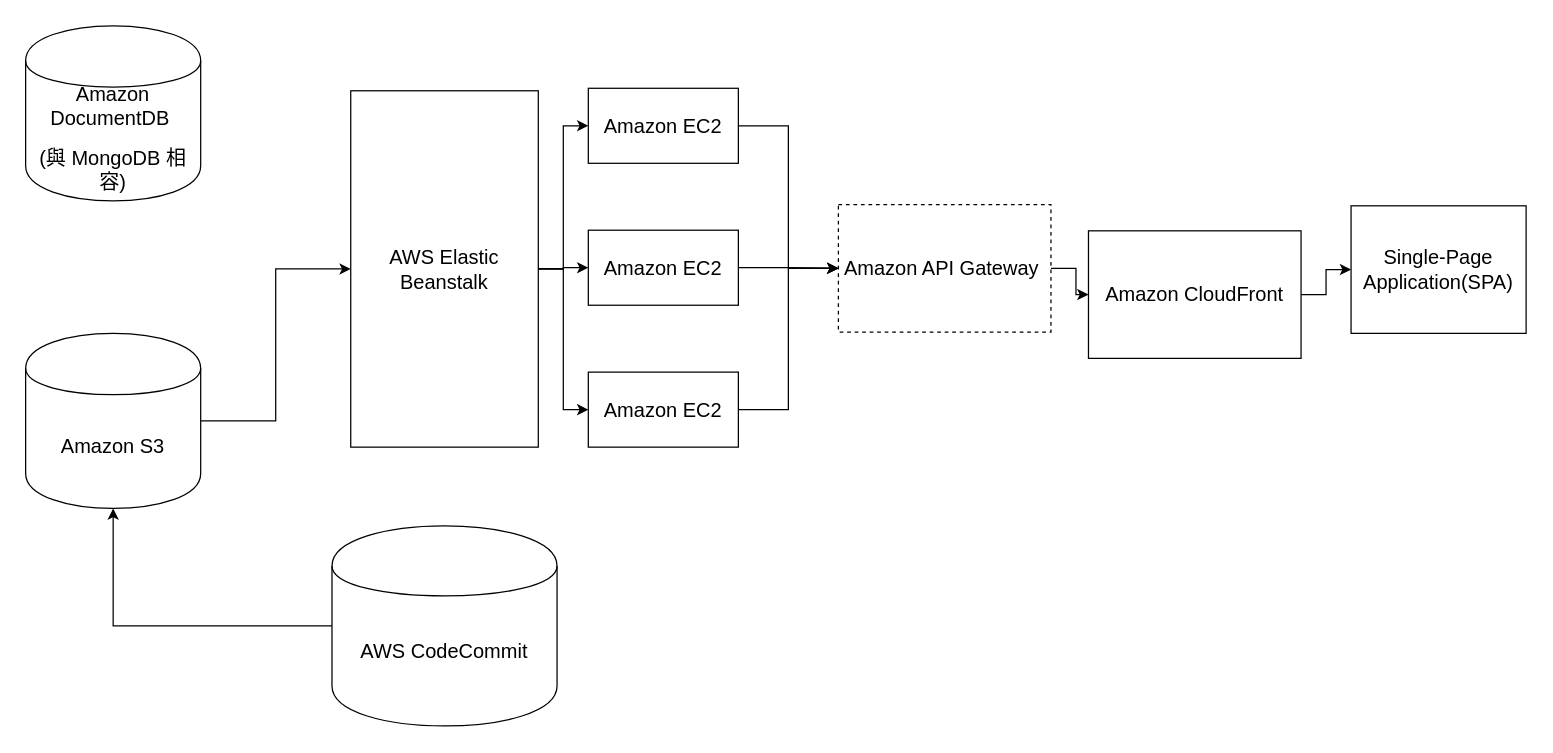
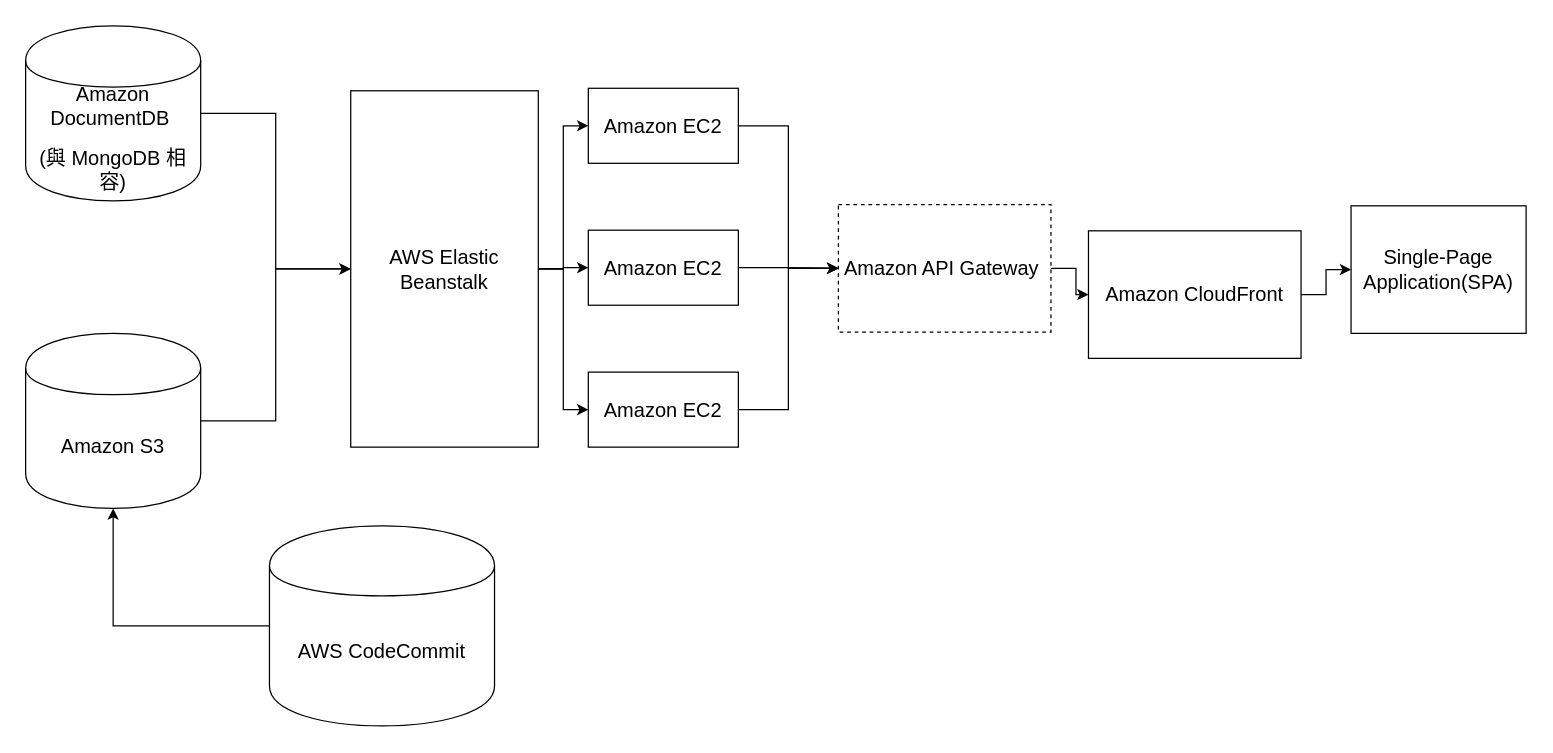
edge "Amazon DocumentDB (與 MongoDB 相容)" -> "AWS Elastic Beanstalk": added
node "AWS CodeCommit": moved (444, 626) -> (382, 626)
